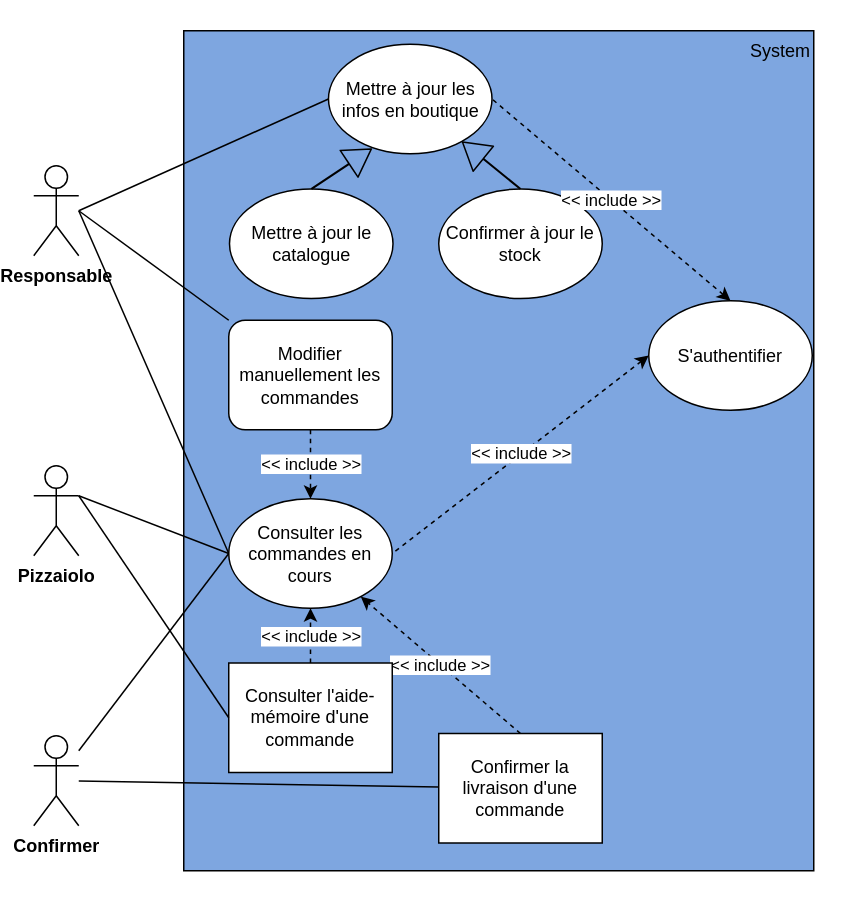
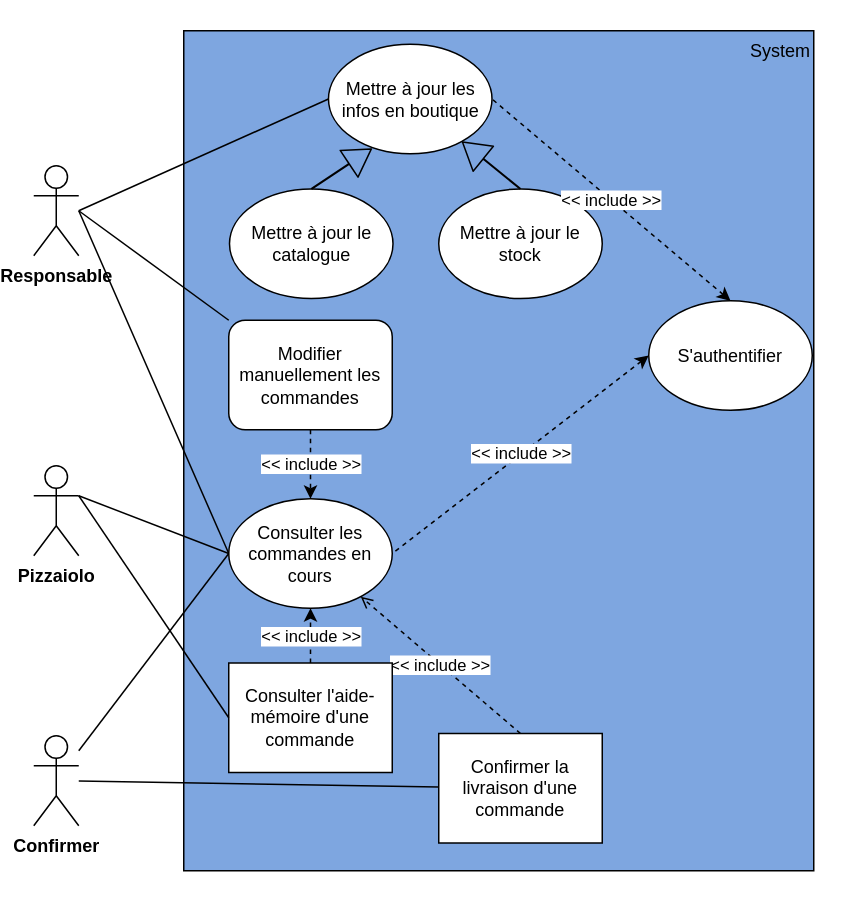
node "Confirmer à jour le stock": label "Confirmer à jour le stock" -> "Mettre à jour le stock"
edge "Confirmer la livraison d'une commande" -> "Consulter les commandes en cours": arrowhead classic -> open
